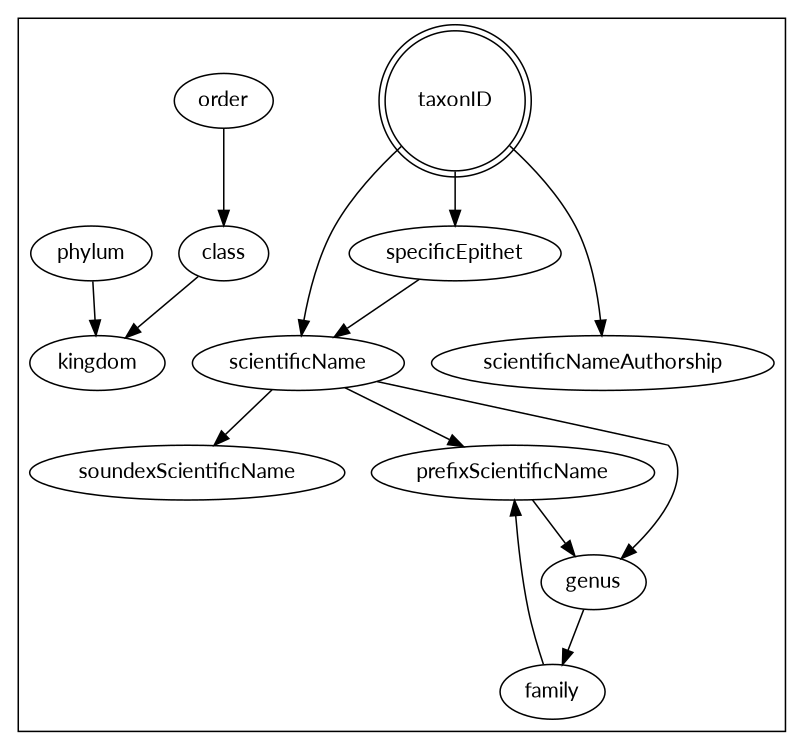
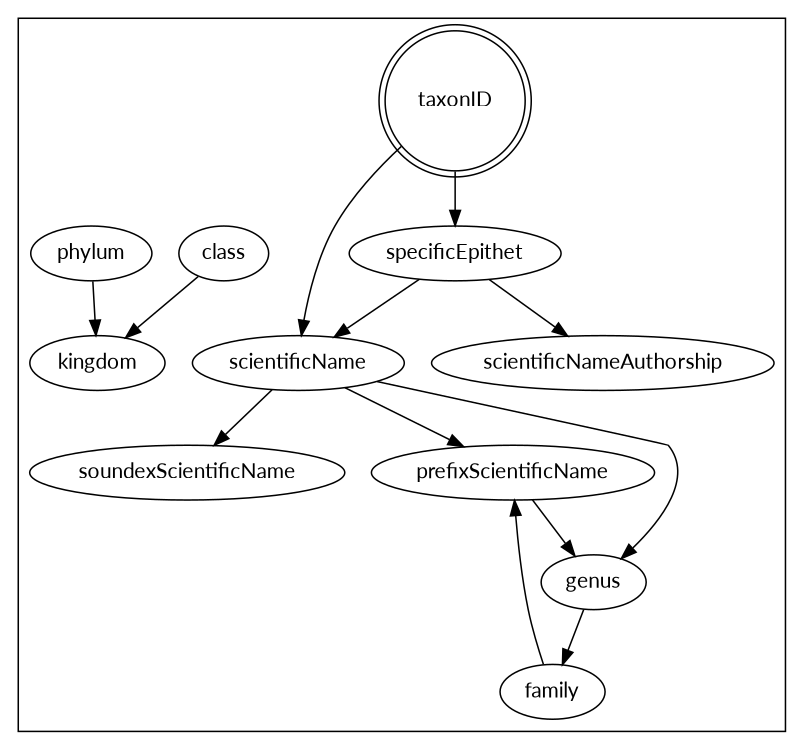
node "order": removed
edge "taxonID" -> "scientificNameAuthorship": now "specificEpithet" -> "scientificNameAuthorship"
